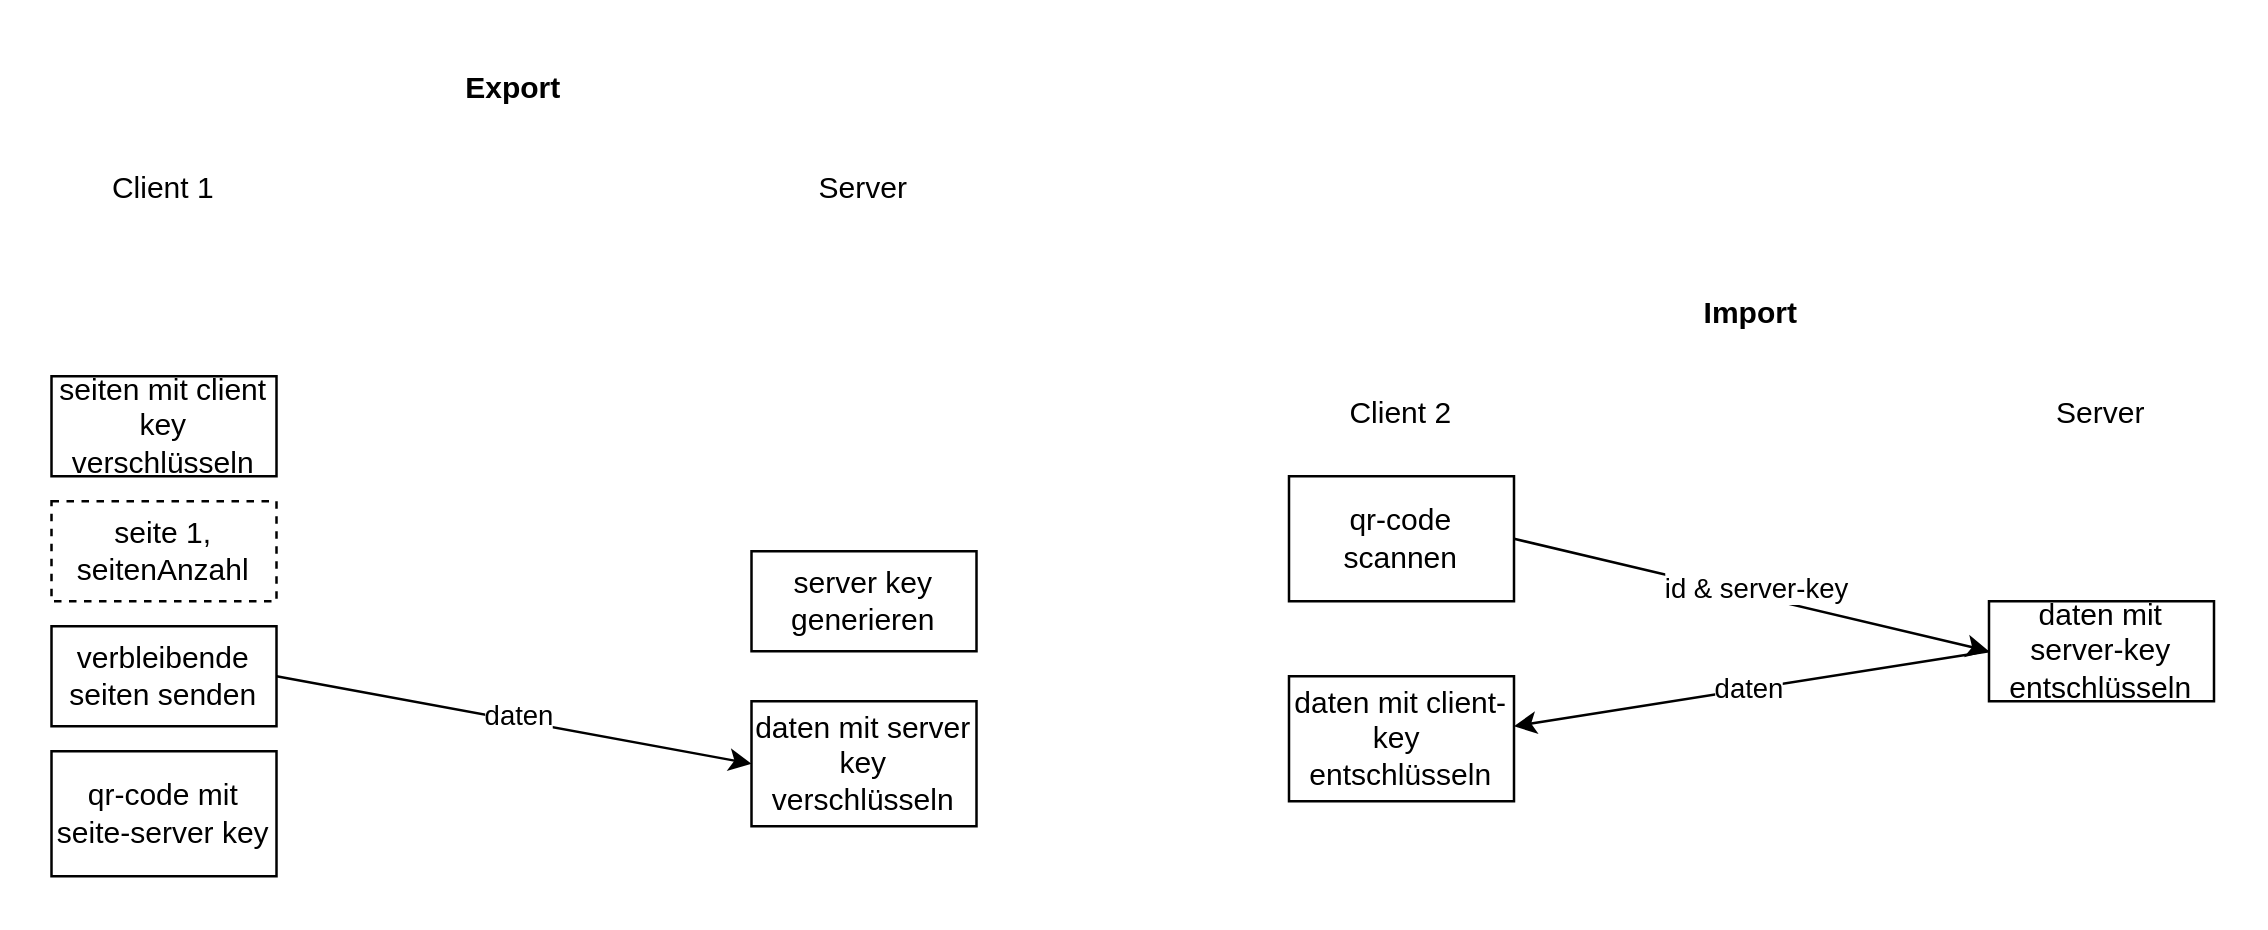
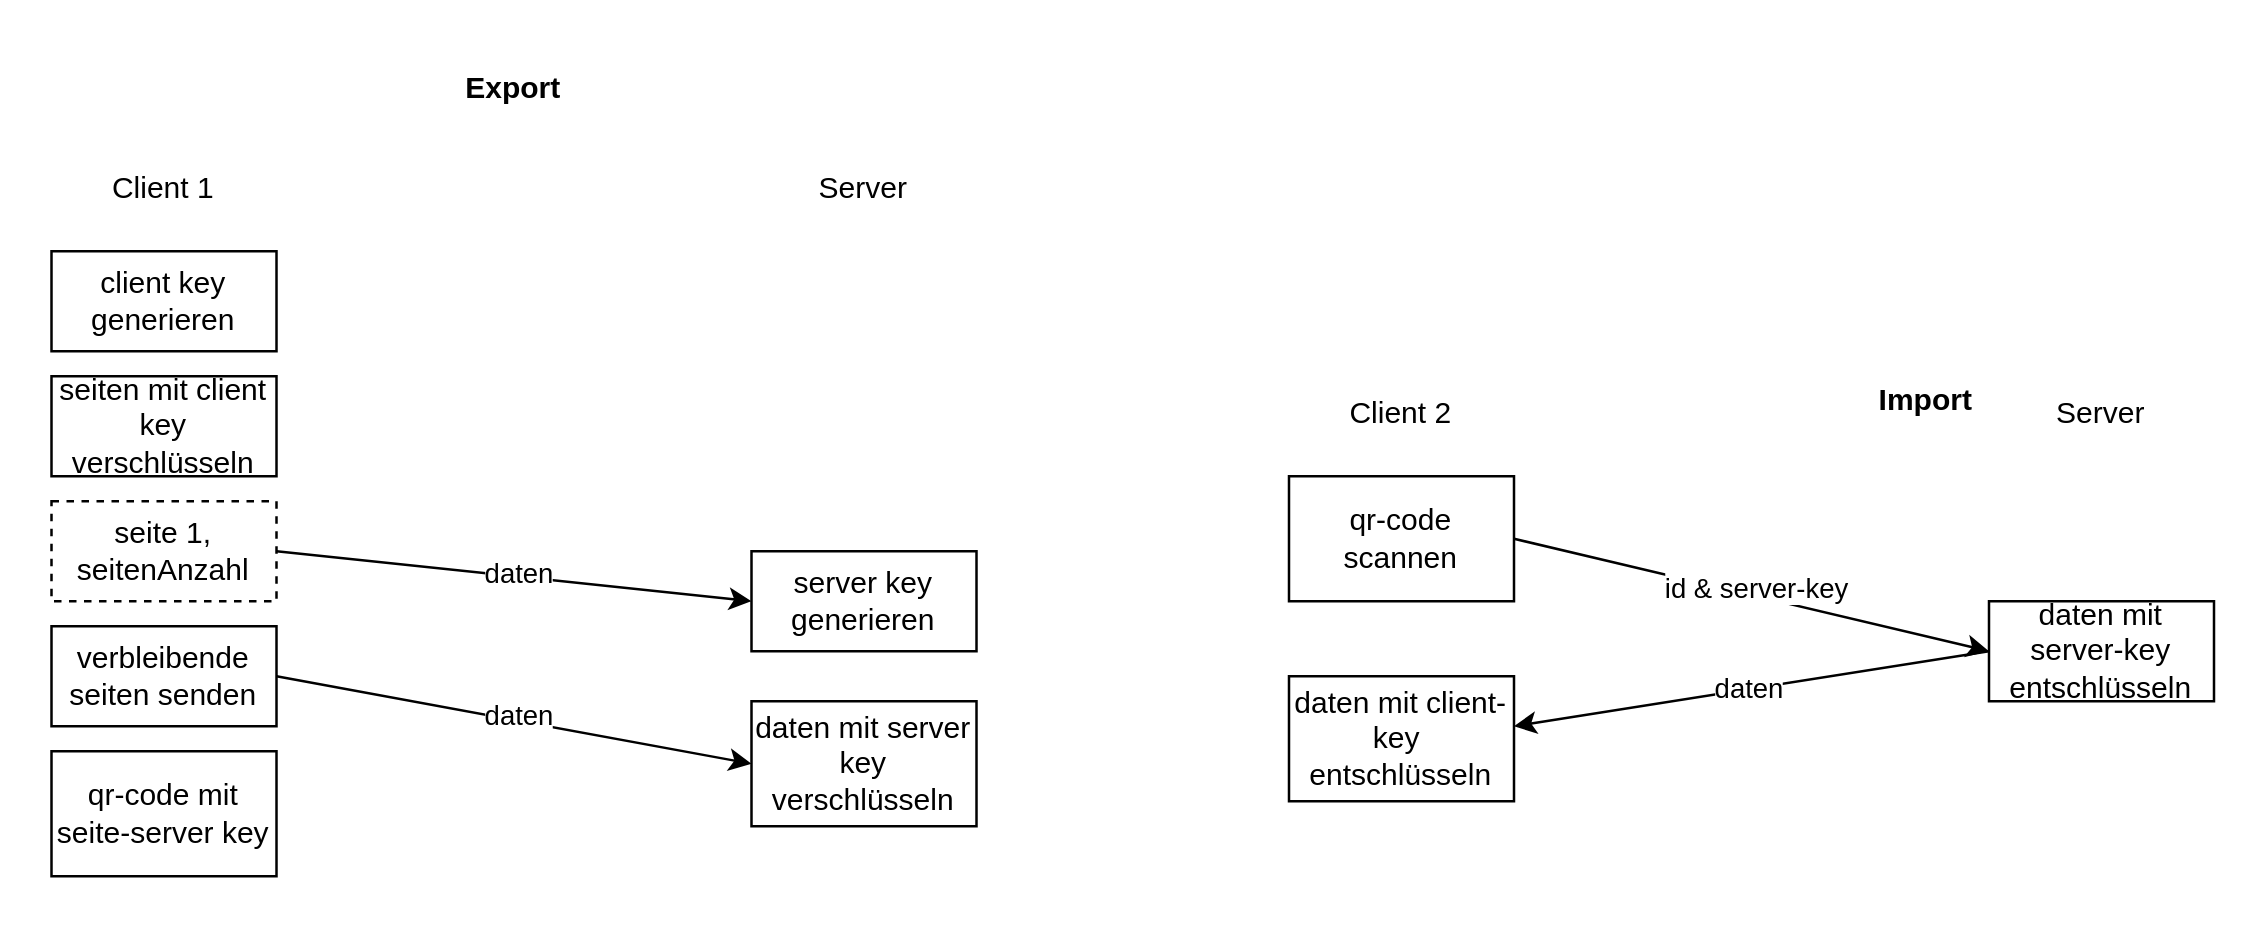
node "client key generieren": added
node "Import": moved (1751, 314) -> (1926, 401)
edge "seite 1, seitenAnzahl" -> "server key generieren": added, labels "daten", "d"
